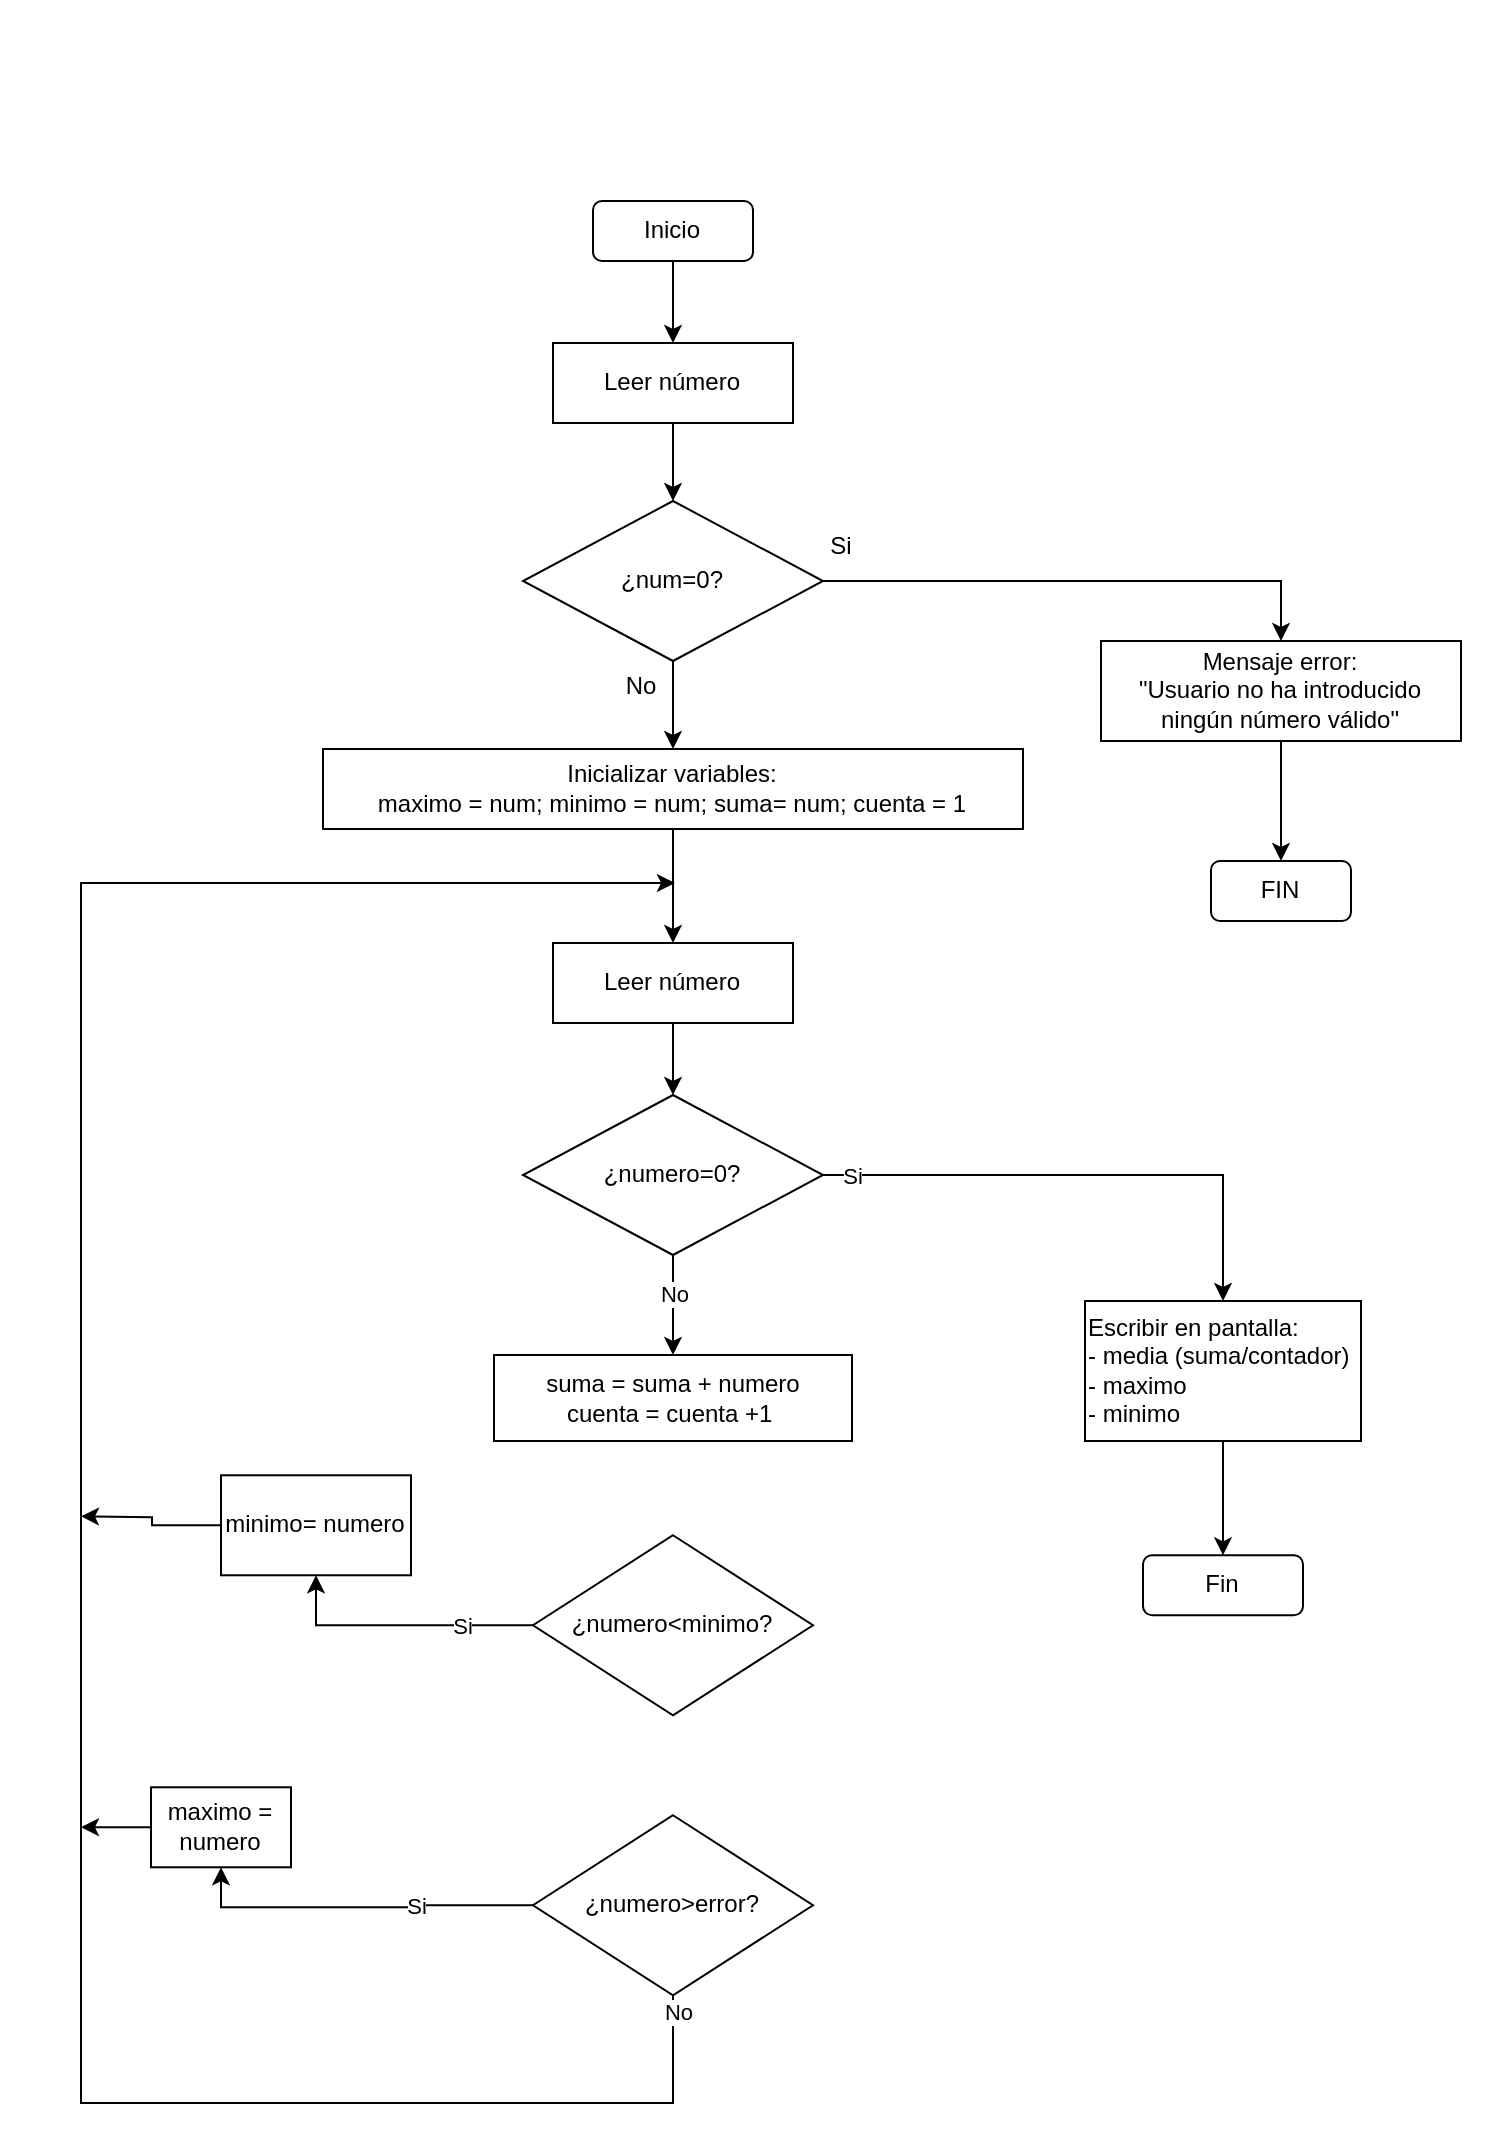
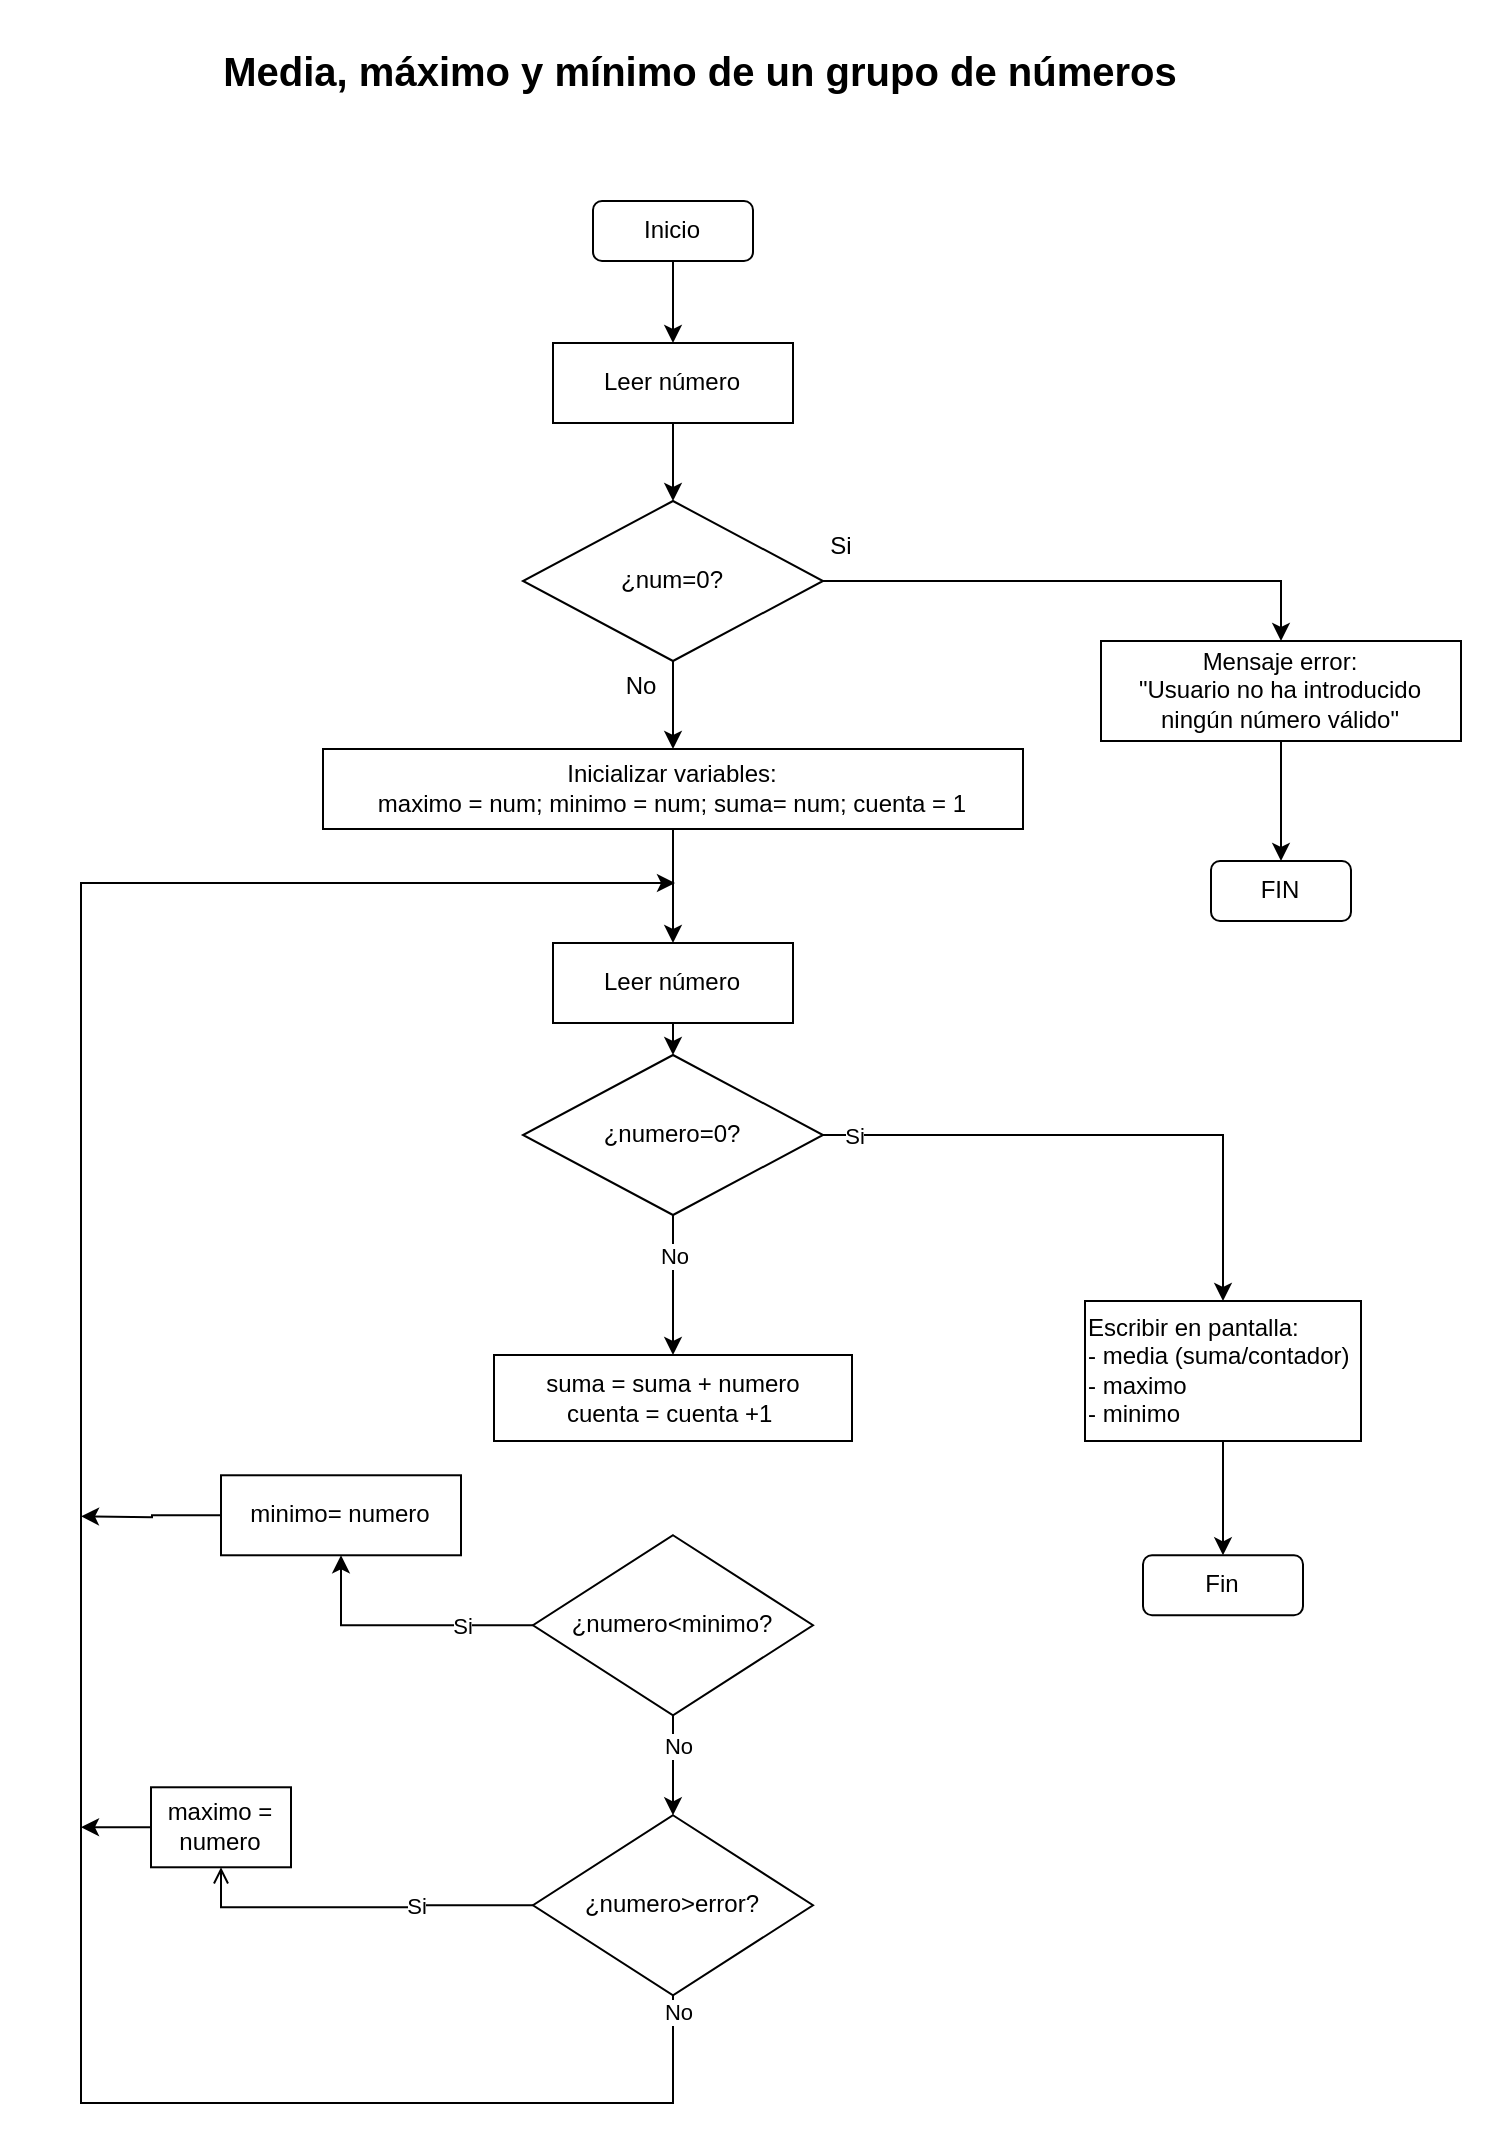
node "Media, máximo y mínimo de un grupo de números": added
node "¿numero=0?": moved (673, 1175) -> (673, 1135)
node "minimo= numero": size 190x100 -> 240x80
edge "¿numero<minimo?" -> "¿numero>error?": added, label "No"
edge "¿numero>error?" -> "maximo = numero": arrowhead classic -> open
